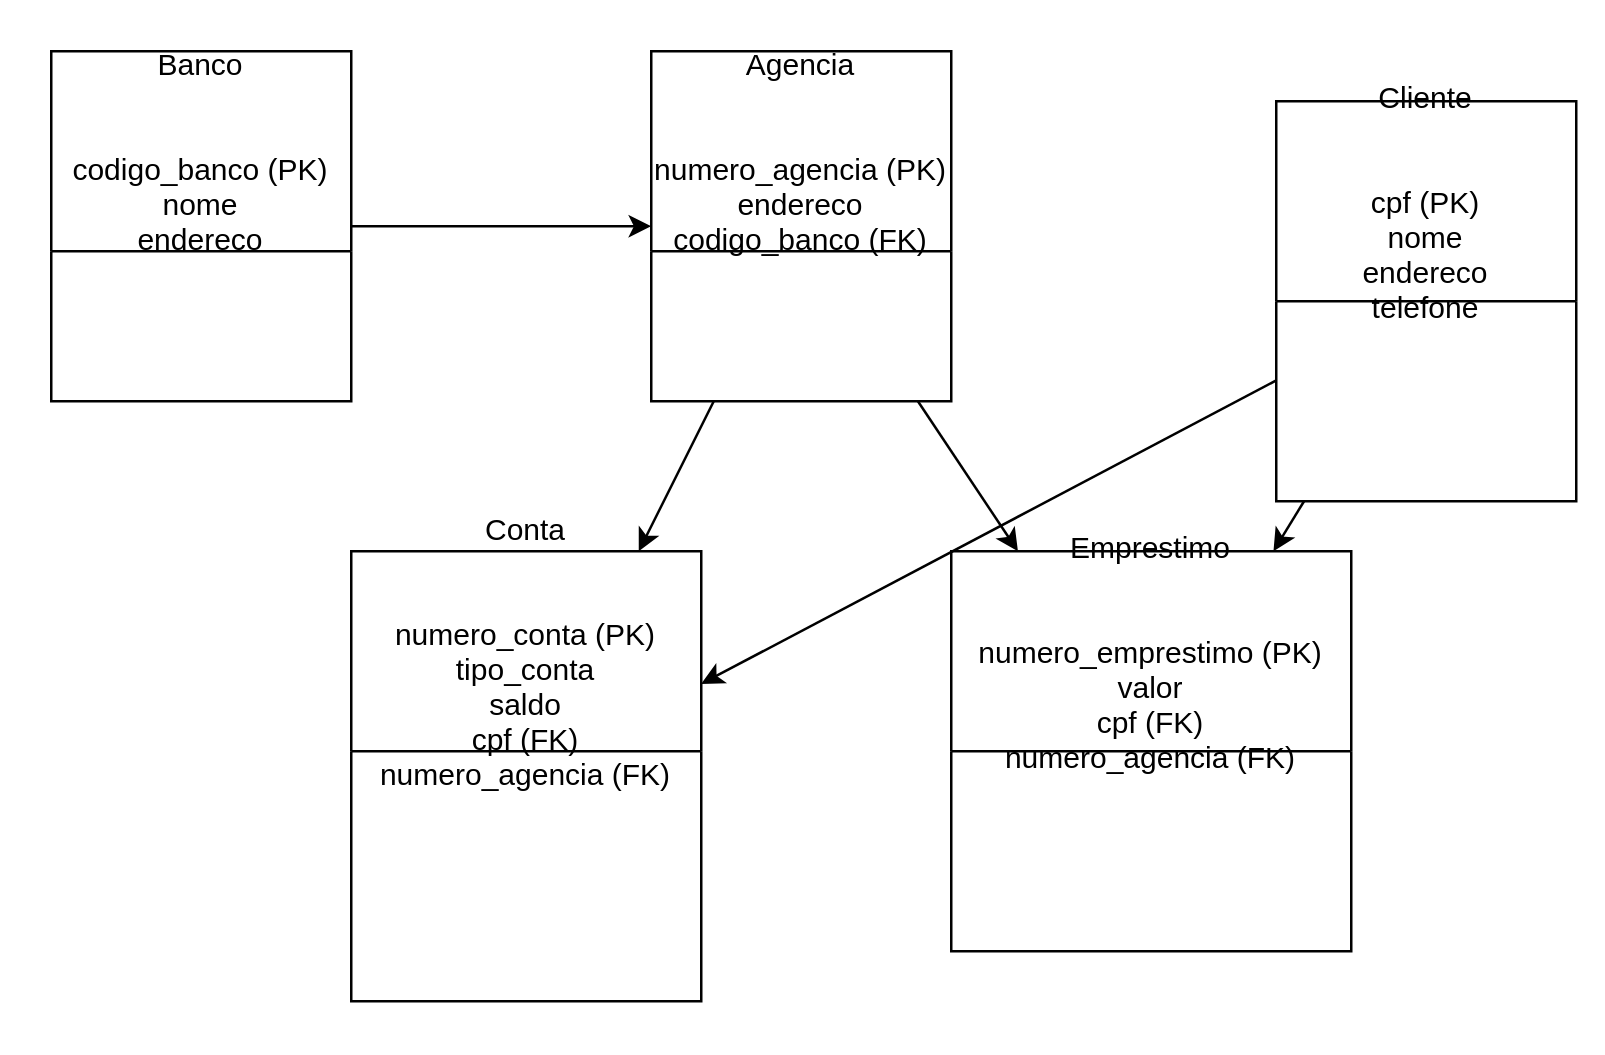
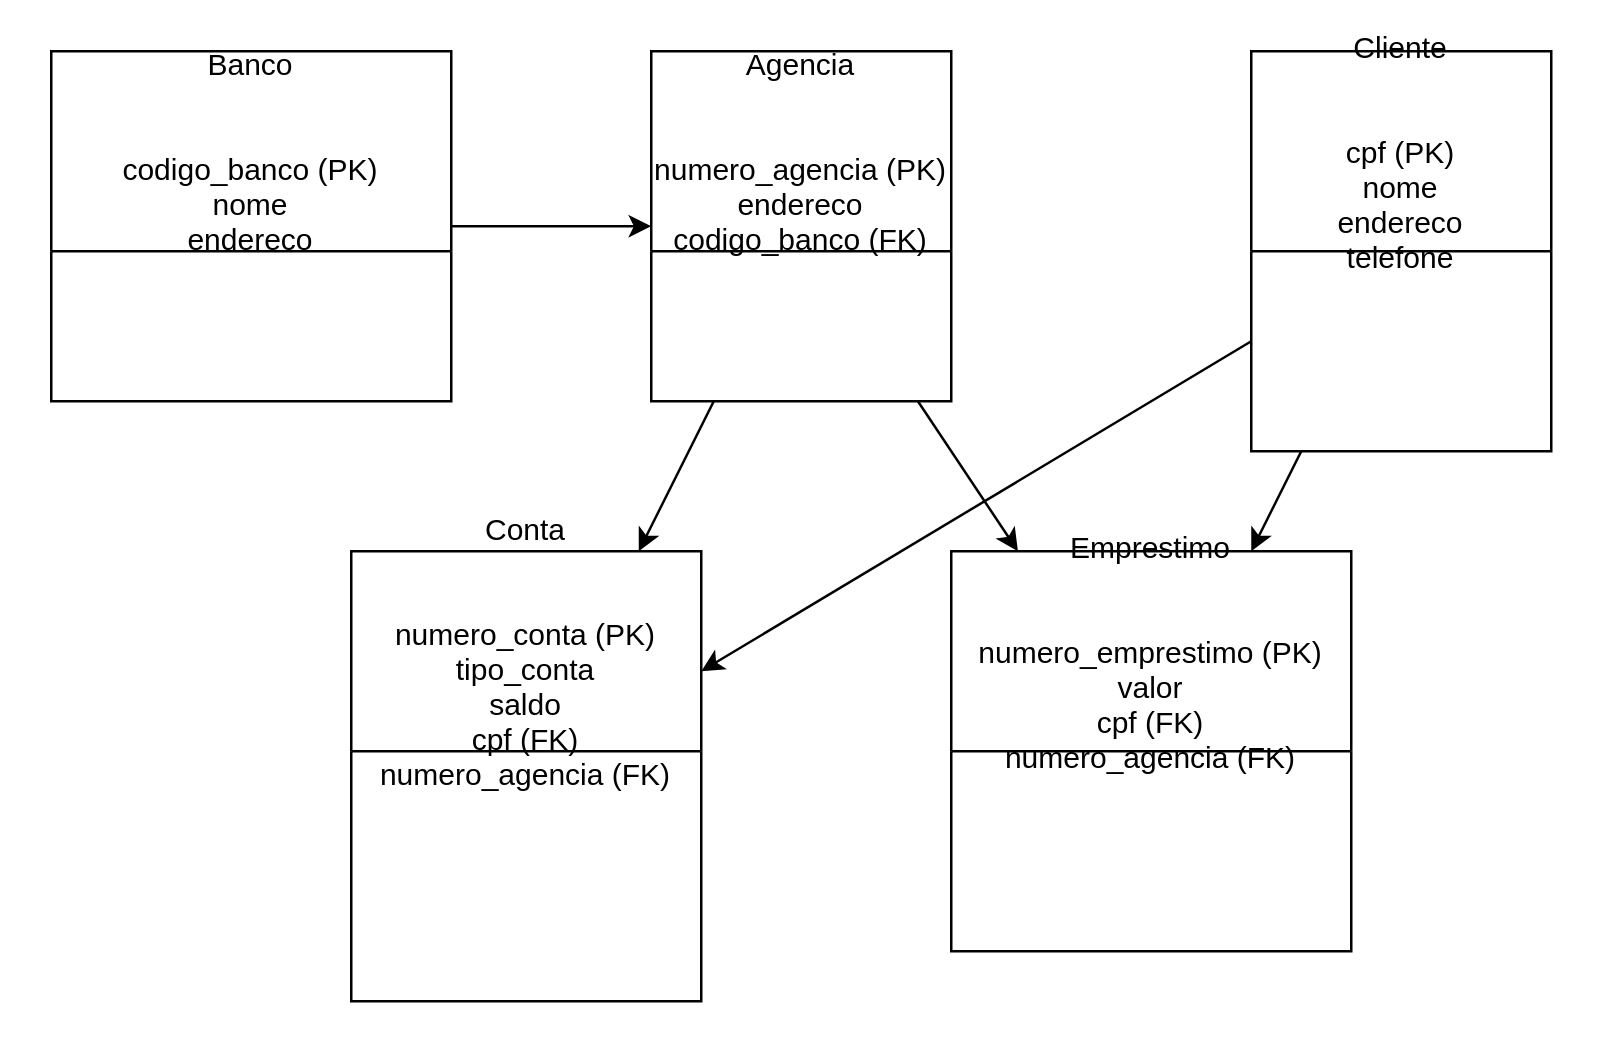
node "Banco codigo_banco (PK) nome endereco": size 300x350 -> 400x350
node "Cliente cpf (PK) nome endereco telefone": moved (1426, 301) -> (1401, 251)
